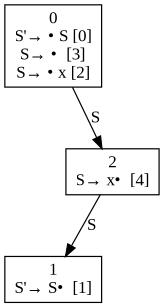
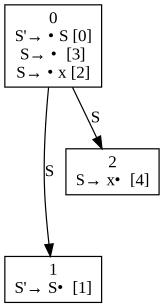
edge "2" -> "1": now "0" -> "1"
